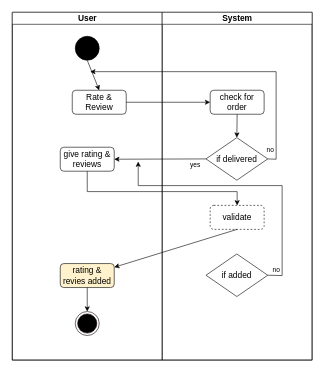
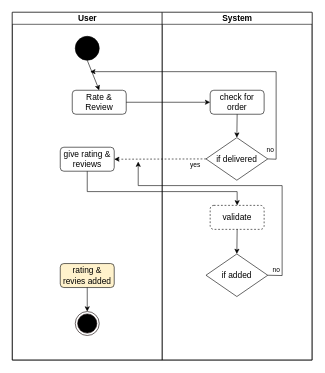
edge "if delivered" -> "give rating & reviews": style solid -> dashed
edge "validate" -> "rating & revies added": now "validate" -> "if added"
